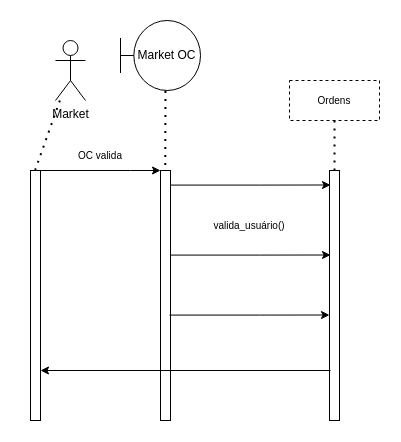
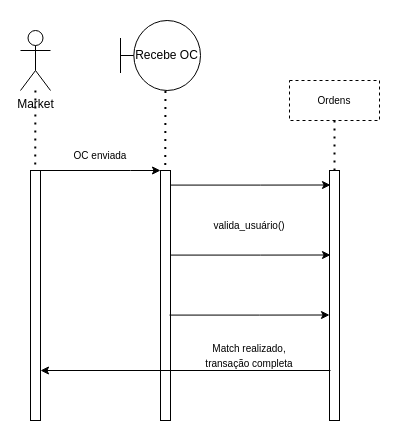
node "Market OC": label "Market OC" -> "Recebe OC"
node "Market": moved (71, 71) -> (36, 61)
node "OC valida": label "OC valida" -> "OC enviada"
node "Match realizado, transação completa": added
